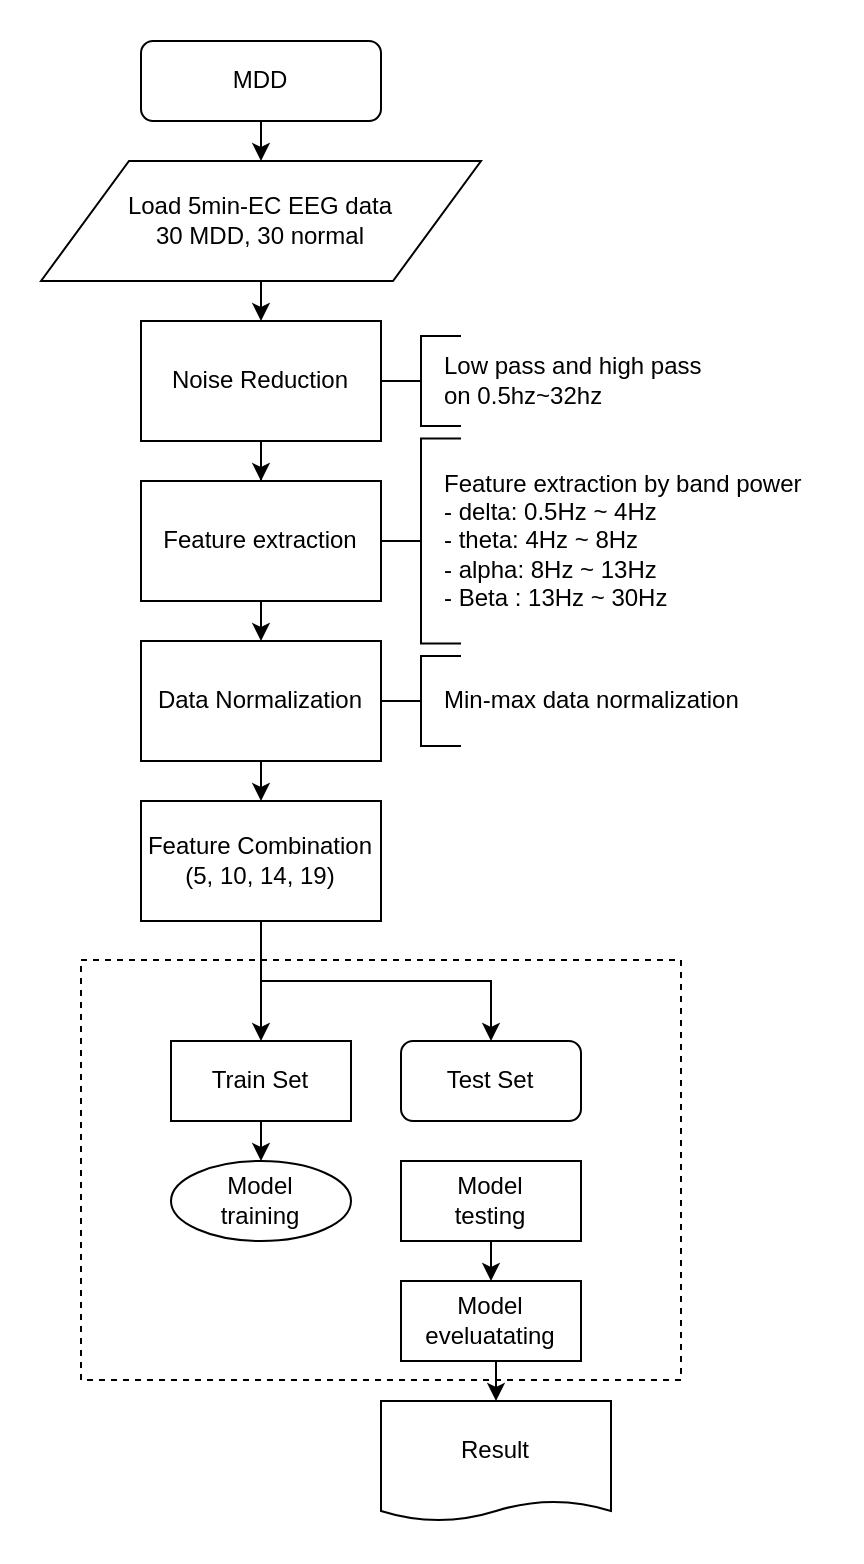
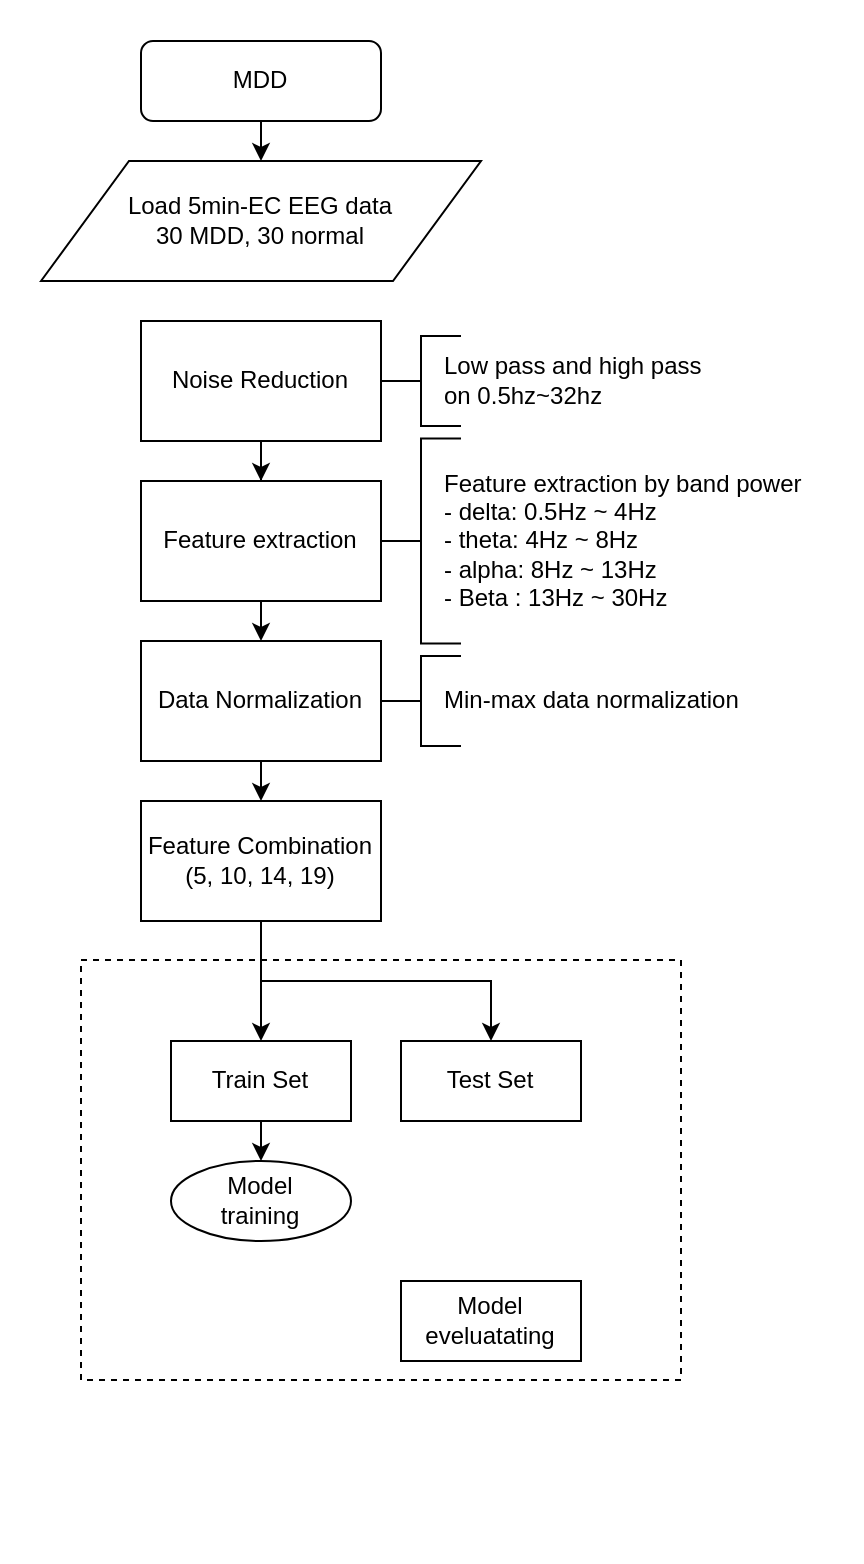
edge "Load 5min-EC EEG data 30 MDD, 30 normal" -> "Noise Reduction": removed
node "Test Set": shape rounded rectangle -> rectangle
node "Model testing": removed
edge "Model testing" -> "Model eveluatating": removed
edge "Model eveluatating" -> "Result": removed
node "Result": removed
